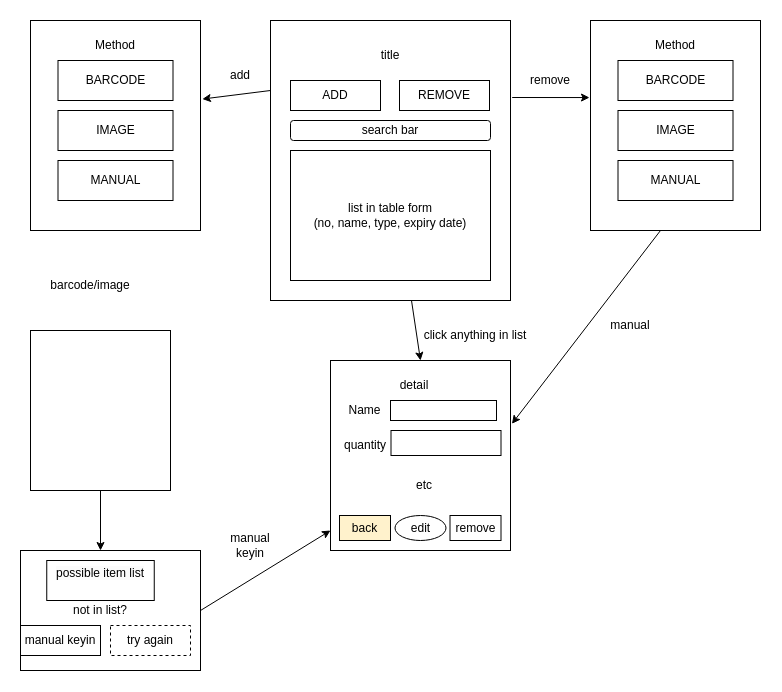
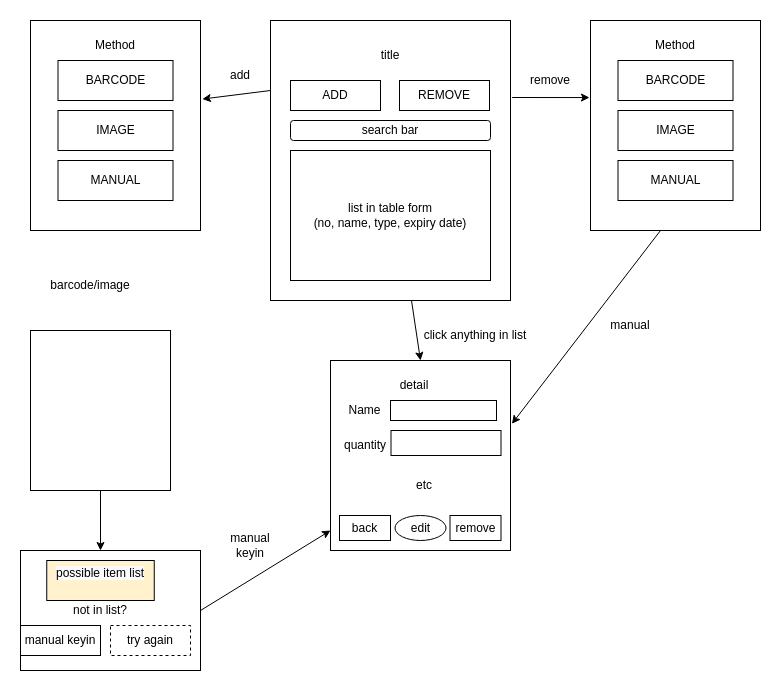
node "back": fillcolor #fff2cc -> #ffffff
node "possible item list": fillcolor #ffffff -> #fff2cc
